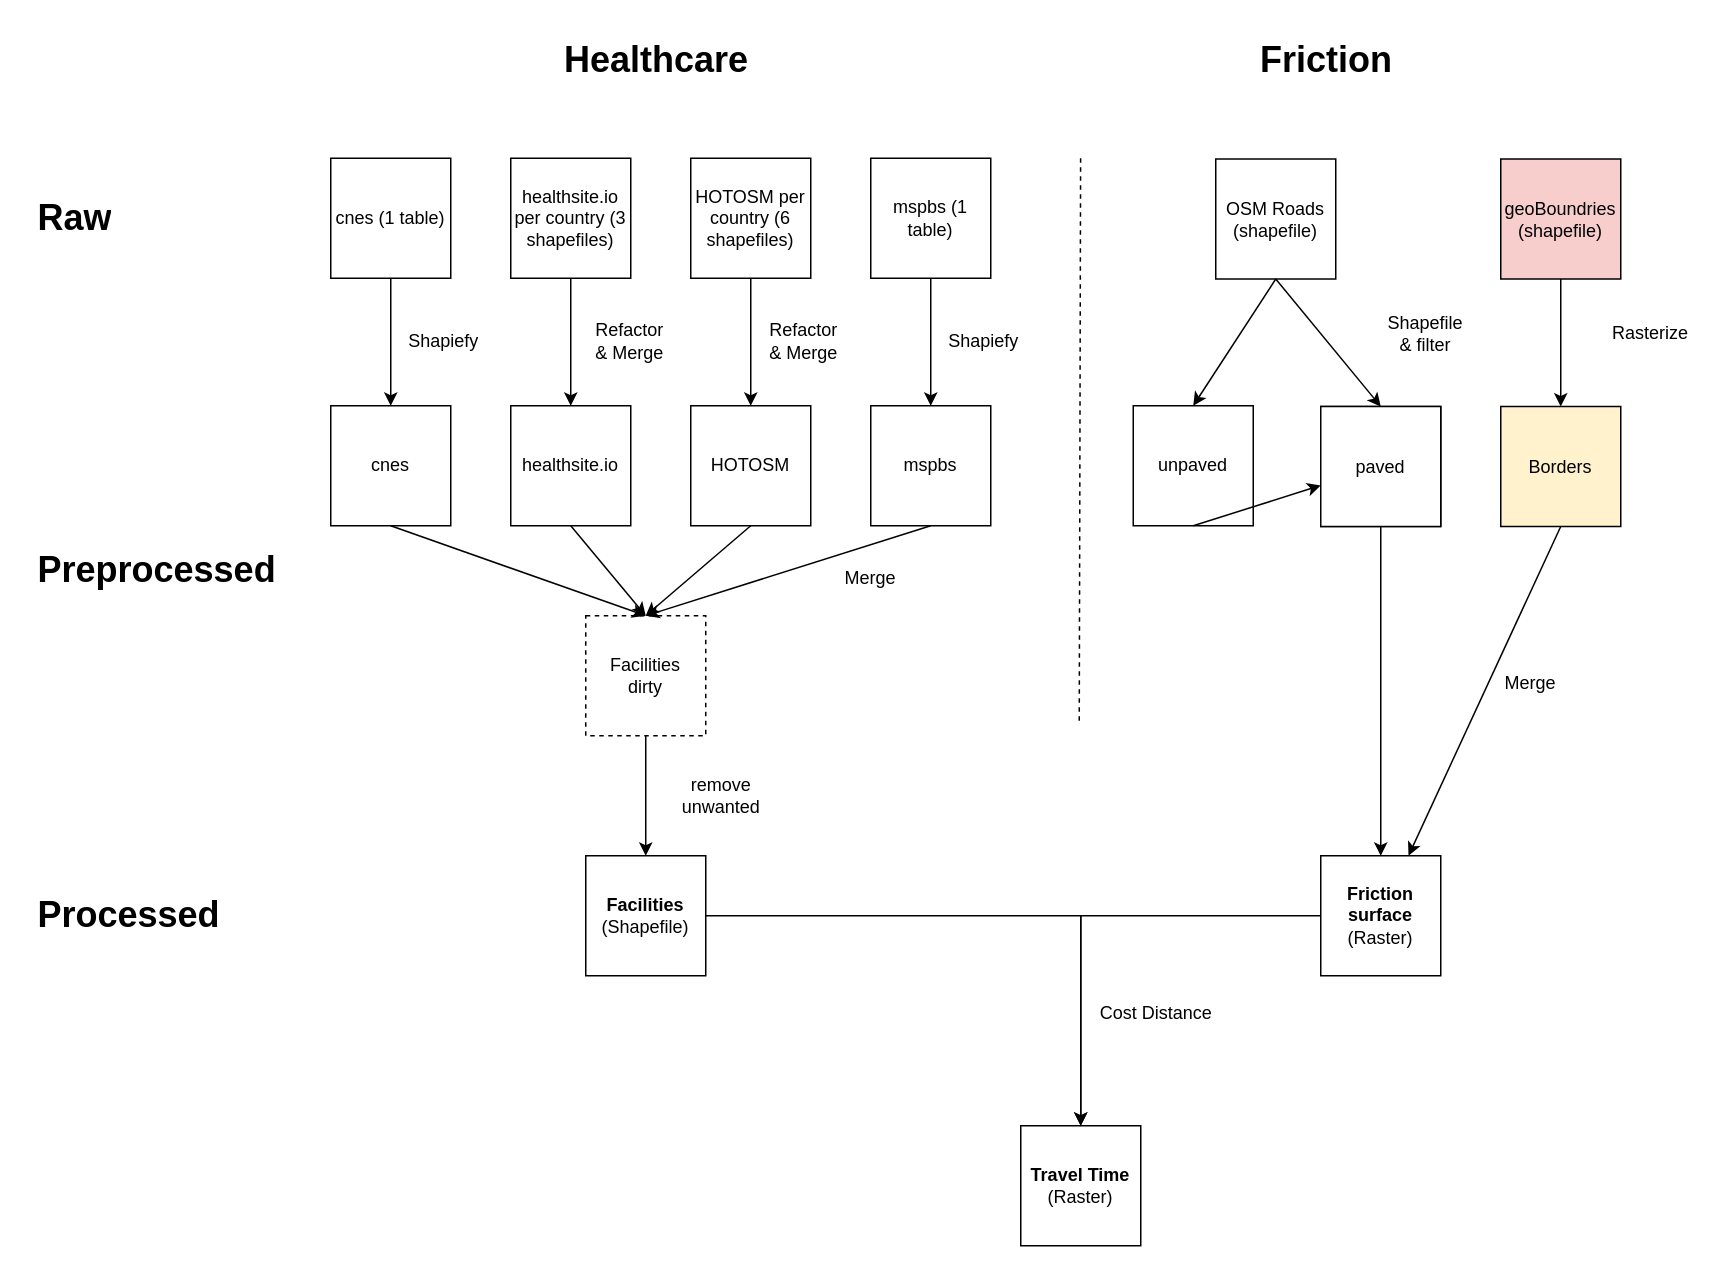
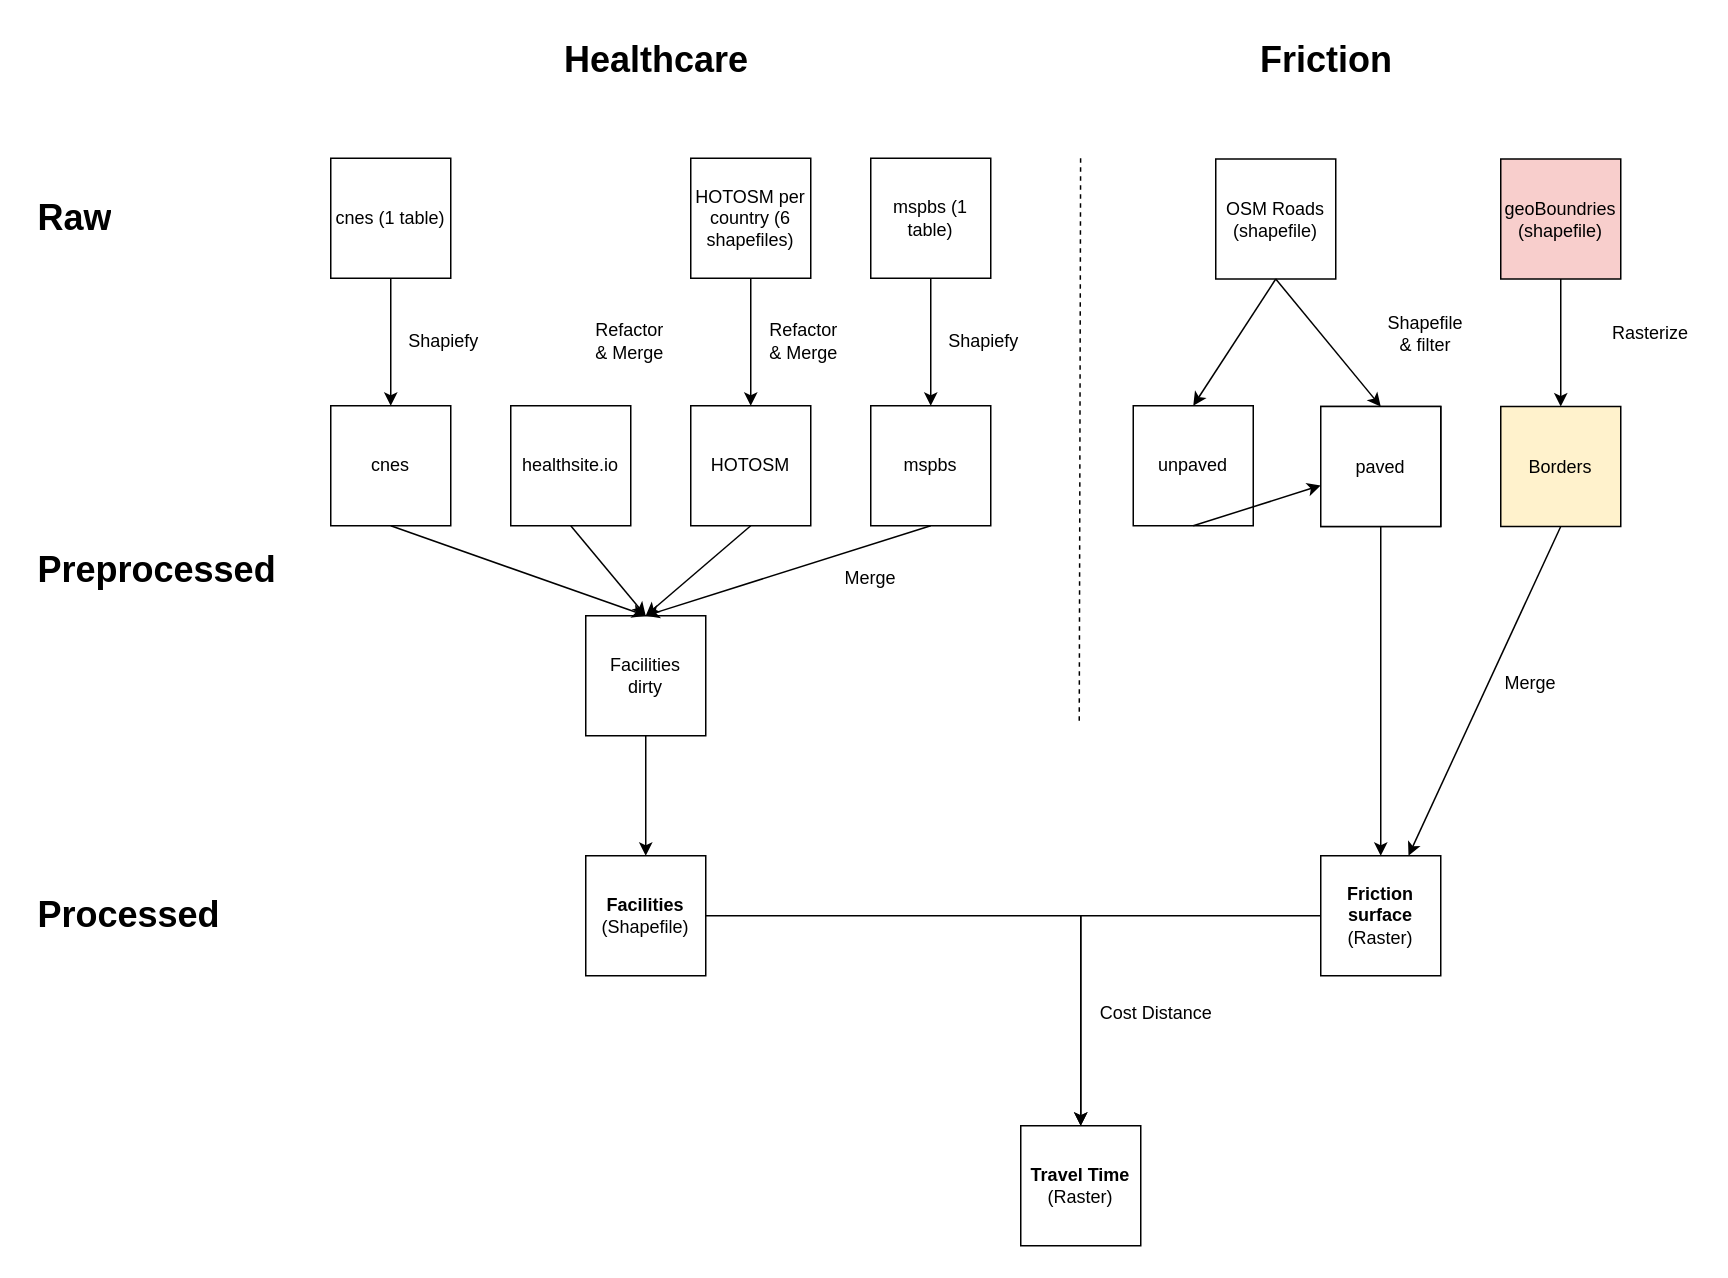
node "healthsite.io per country (3 shapefiles)": removed
edge "healthsite.io per country (3 shapefiles)" -> "healthsite.io": removed
node "Facilities dirty": style dashed -> solid
node "remove unwanted": removed
